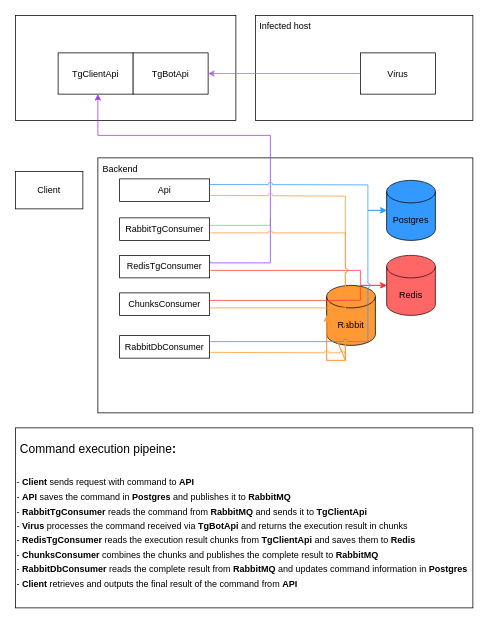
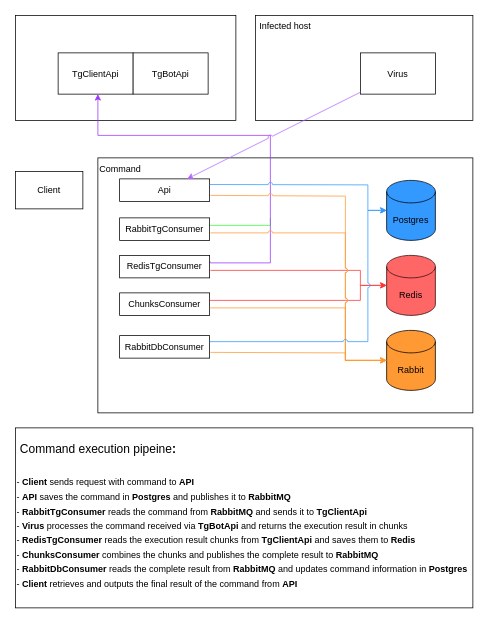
edge "Virus" -> "TgBotApi": now "Virus" -> "Api"
node "Backend": label "Backend" -> "Command"
node "Rabbit": moved (351, 315) -> (411, 360)
